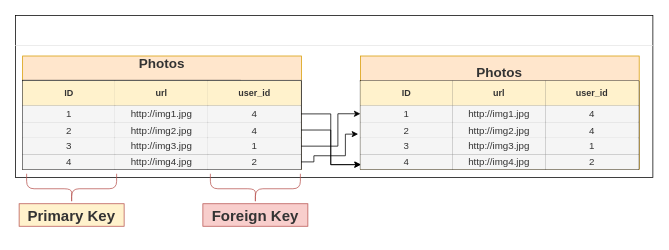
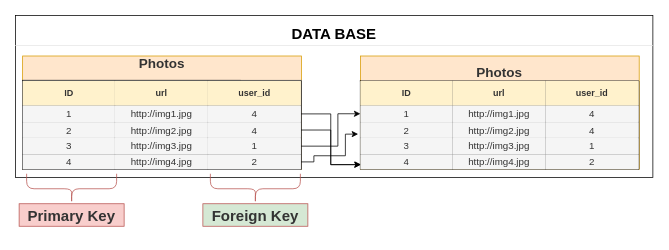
node "DATA BASE": added
node "Primary Key": fillcolor #fff2cc -> #f8cecc
node "Foreign Key": fillcolor #f8cecc -> #d5e8d4
